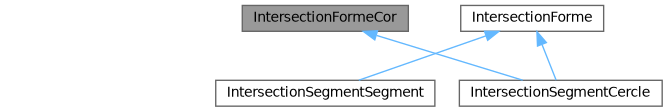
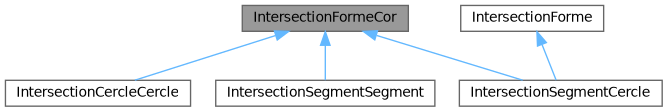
edge "IntersectionSegmentSegment" -> "IntersectionForme": now "IntersectionSegmentSegment" -> "IntersectionFormeCor"
node "IntersectionCercleCercle": added
